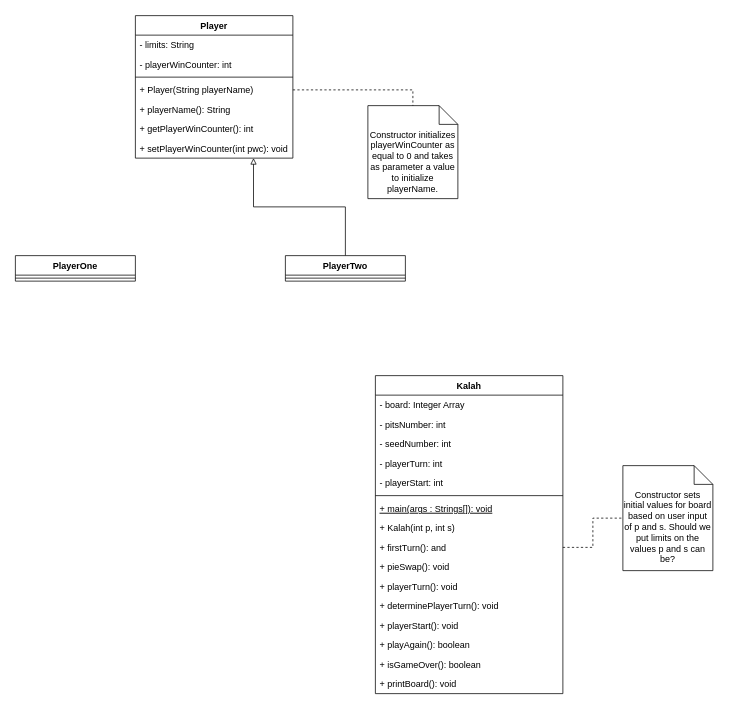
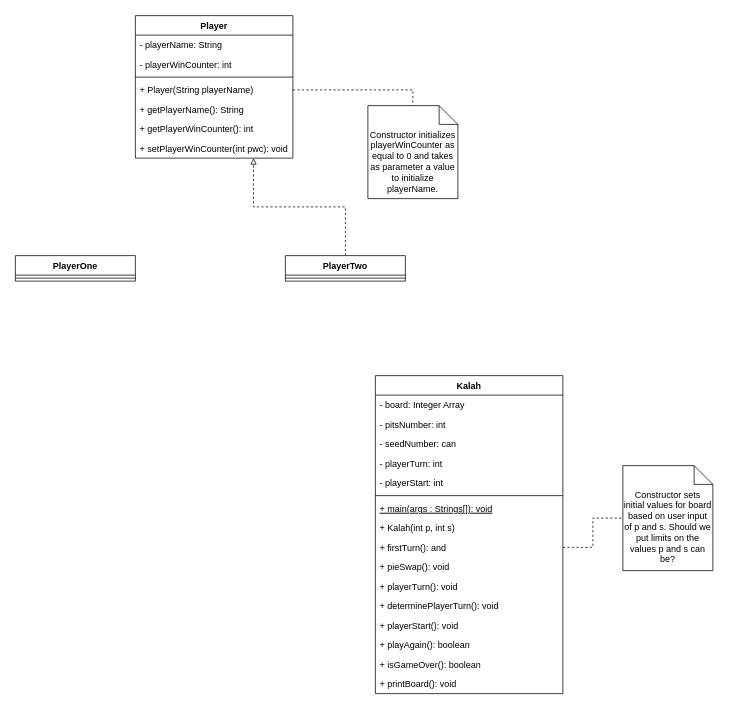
node "- limits: String": label "- limits: String" -> "- playerName: String"
node "+ playerName(): String": label "+ playerName(): String" -> "+ getPlayerName(): String"
edge "PlayerTwo" -> "Player": style solid -> dashed
node "- seedNumber: int": label "- seedNumber: int" -> "- seedNumber: can"
